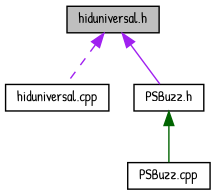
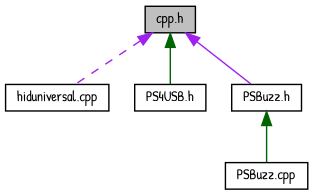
node "hiduniversal.h": label "hiduniversal.h" -> "cpp.h"
node "PS4USB.h": added
